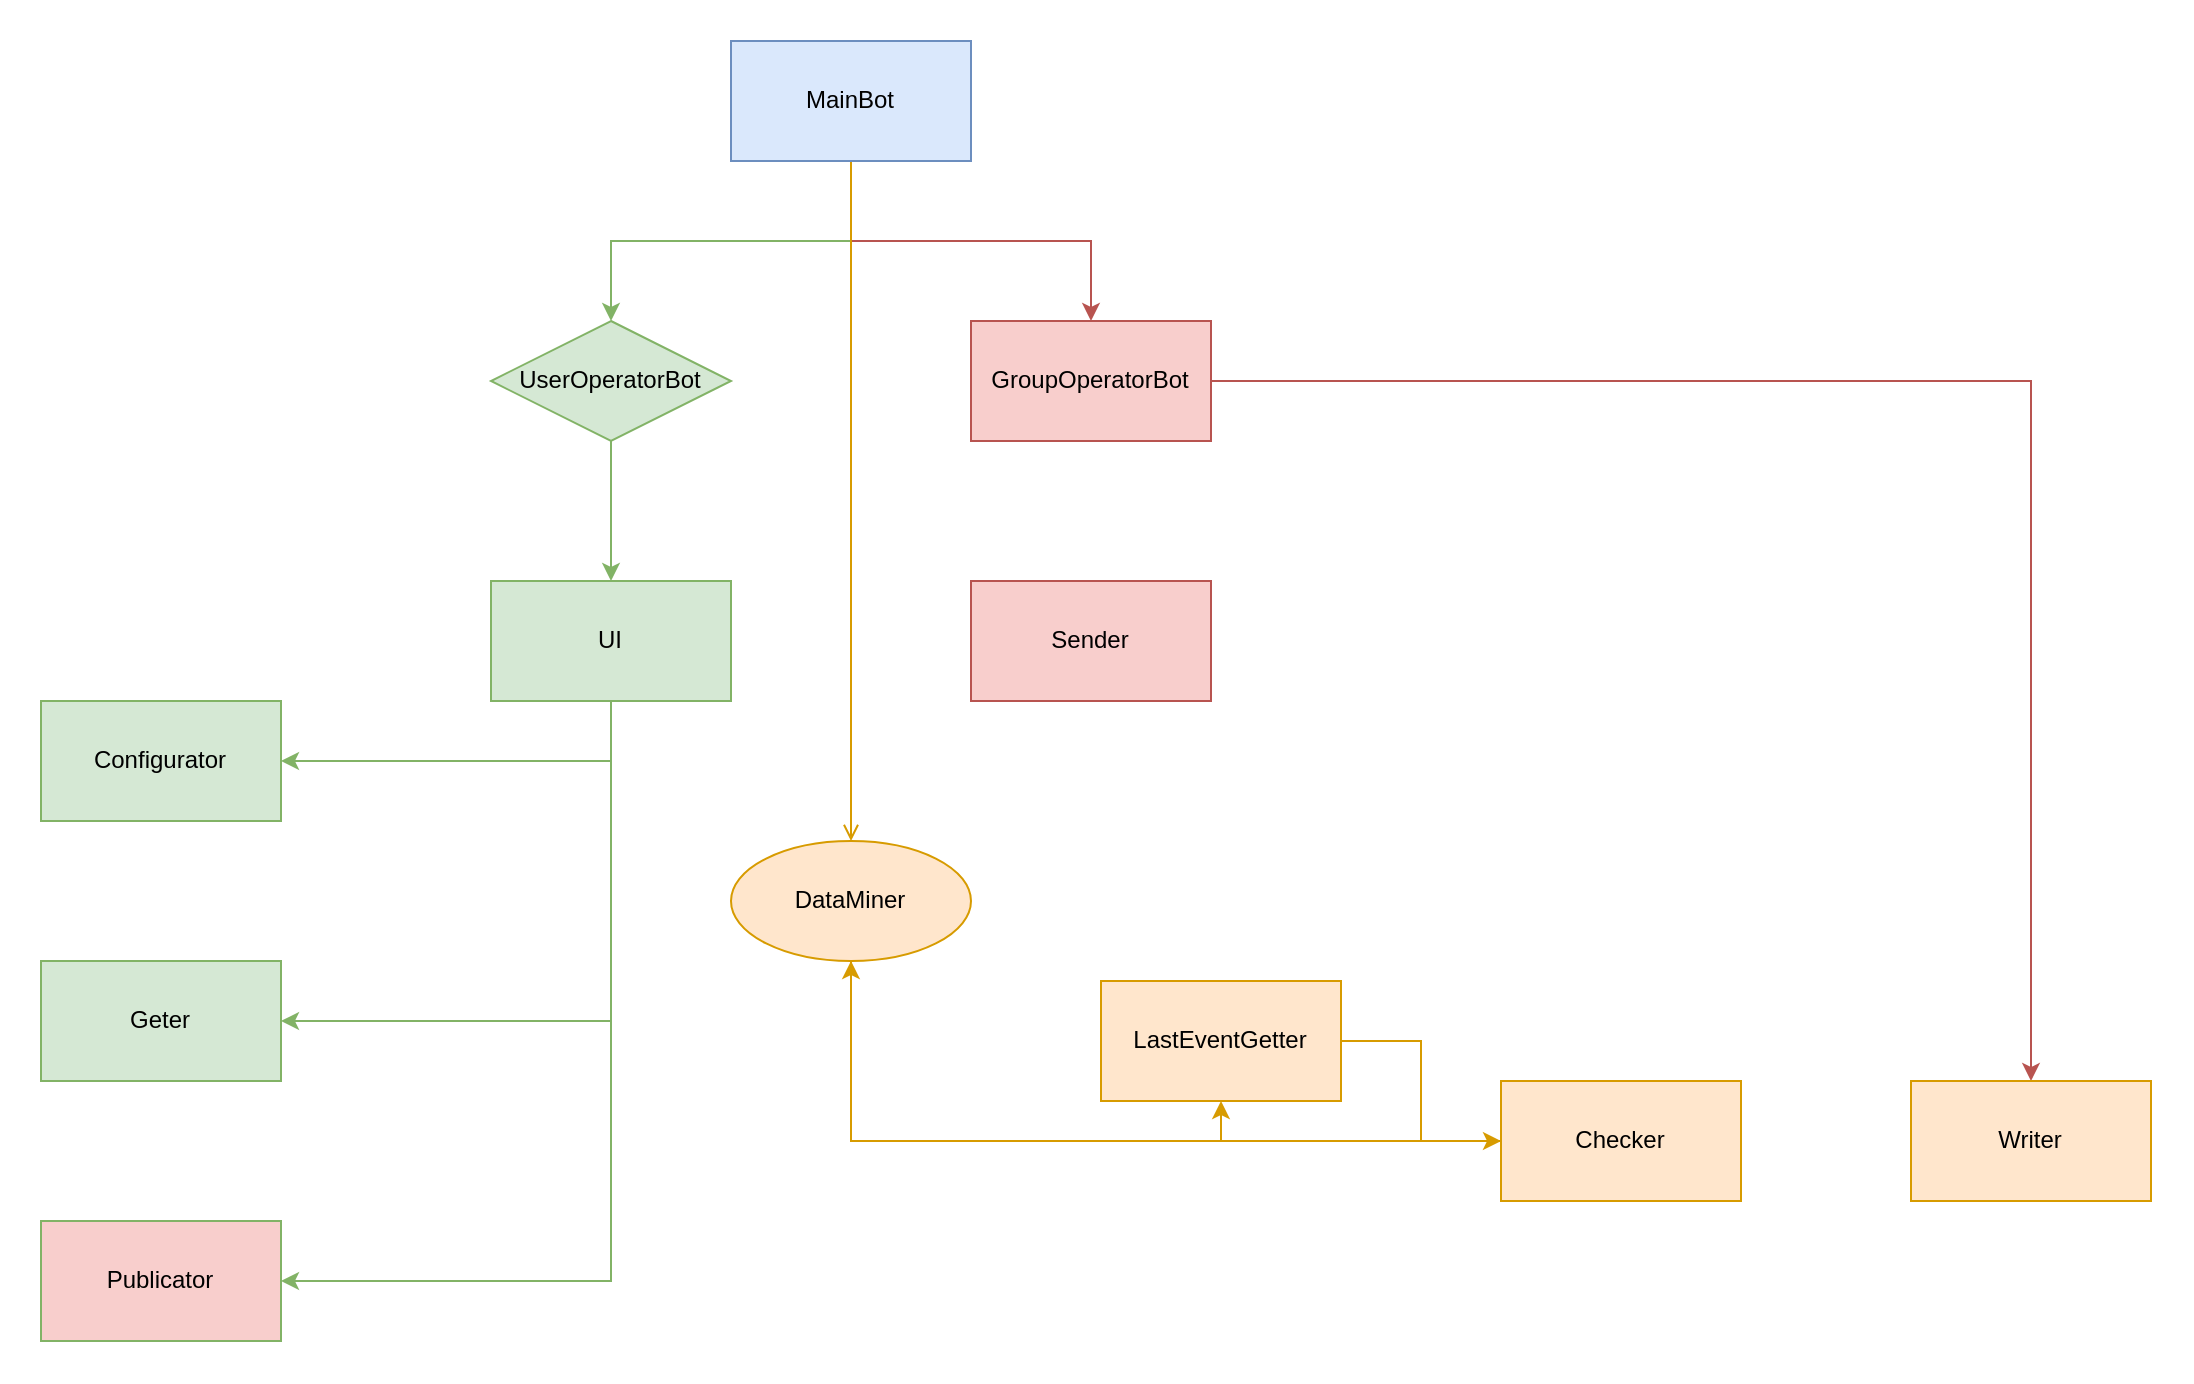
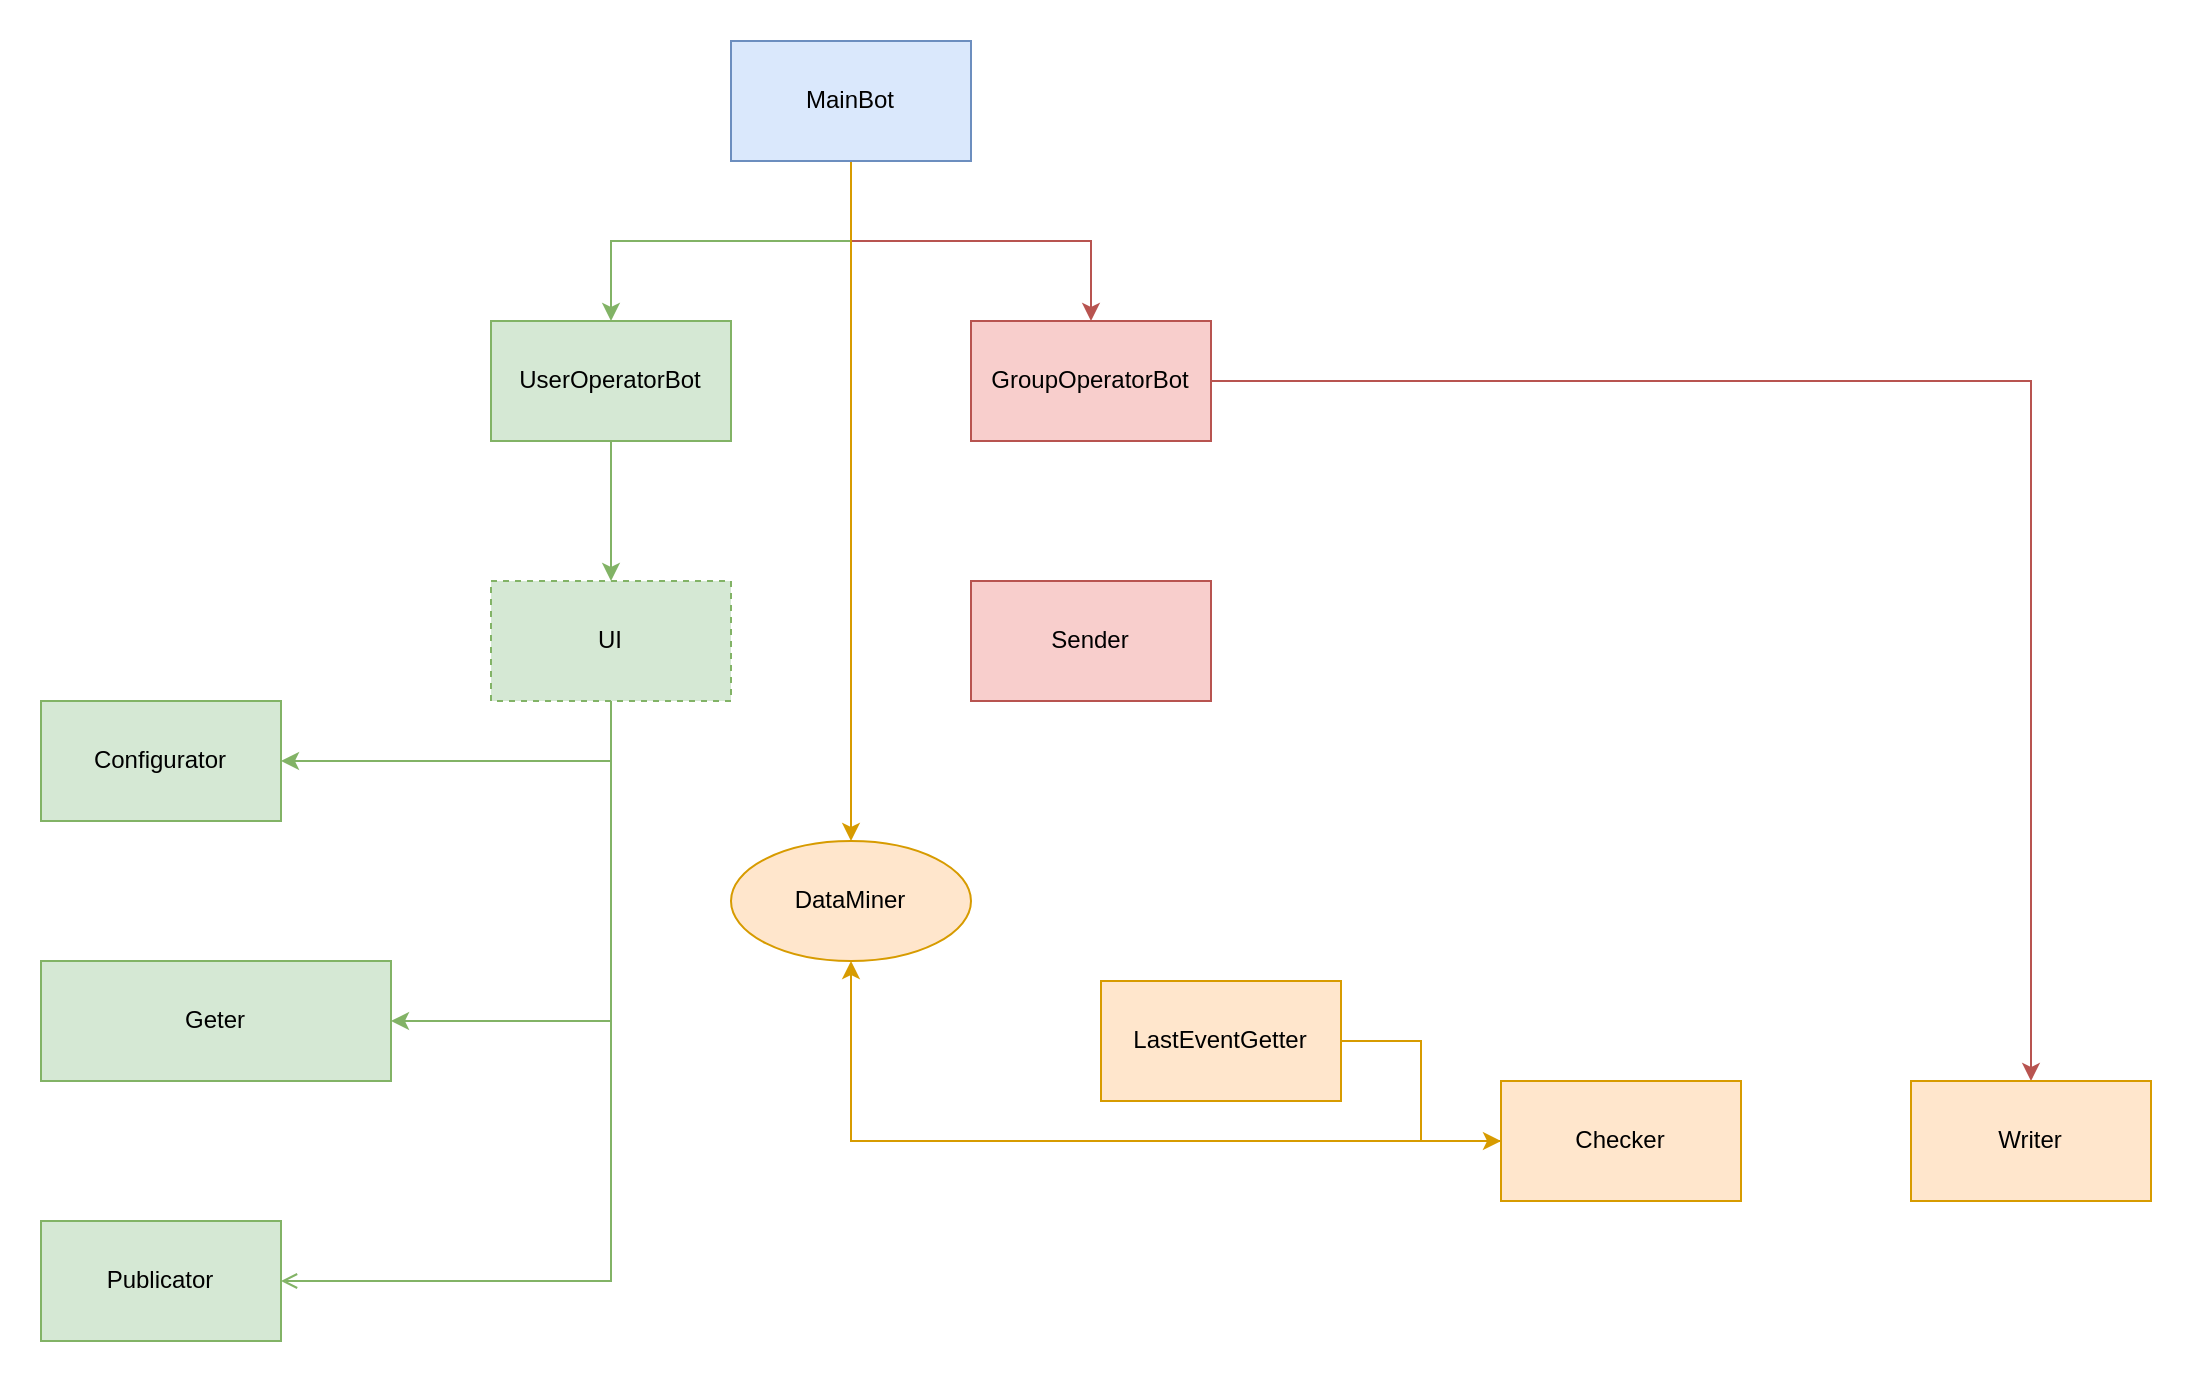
node "UserOperatorBot": shape diamond -> rectangle
node "UI": style solid -> dashed
edge "MainBot" -> "DataMiner": arrowhead open -> classic
node "Geter": size 240x120 -> 350x120
edge "DataMiner" -> "LastEventGetter": removed
node "Publicator": fillcolor #f8cecc -> #d5e8d4
edge "UI" -> "Publicator": arrowhead classic -> open
